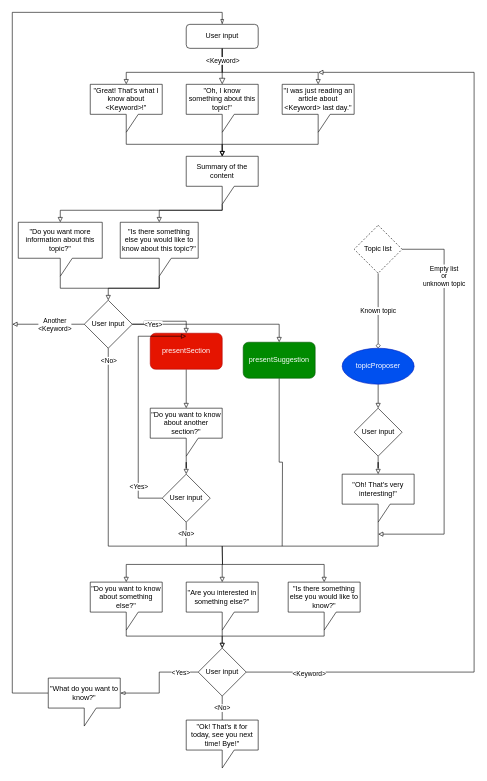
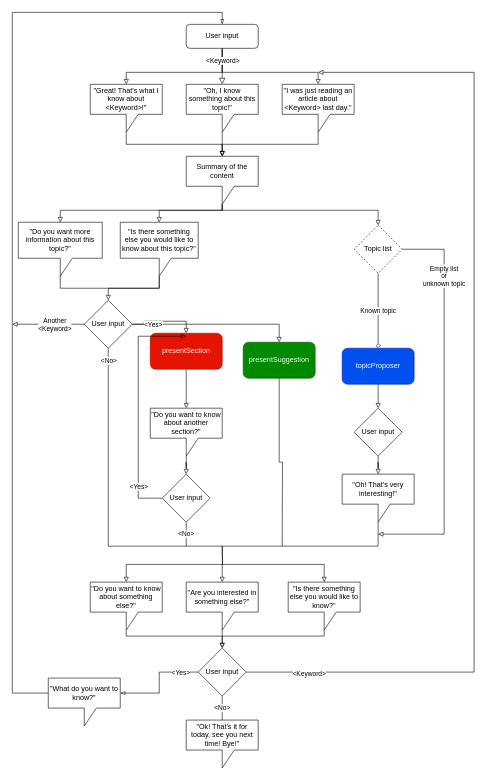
edge "Summary of the content" -> "Topic list": added
node "topicProposer": shape ellipse -> rounded rectangle
